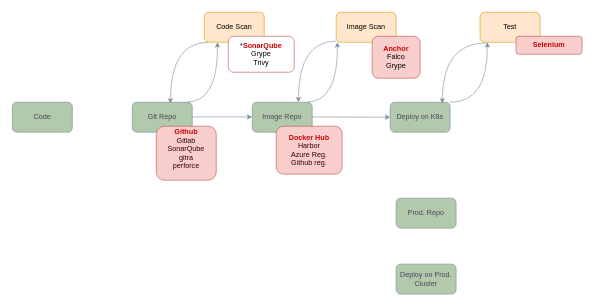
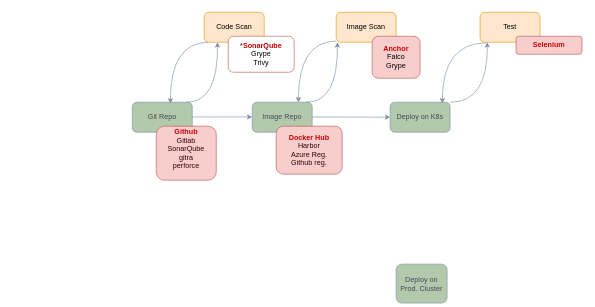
node "Code": removed
node "Prod. Repo": removed
node "Deploy on Prod. Cluster": size 60x30 -> 51x39
